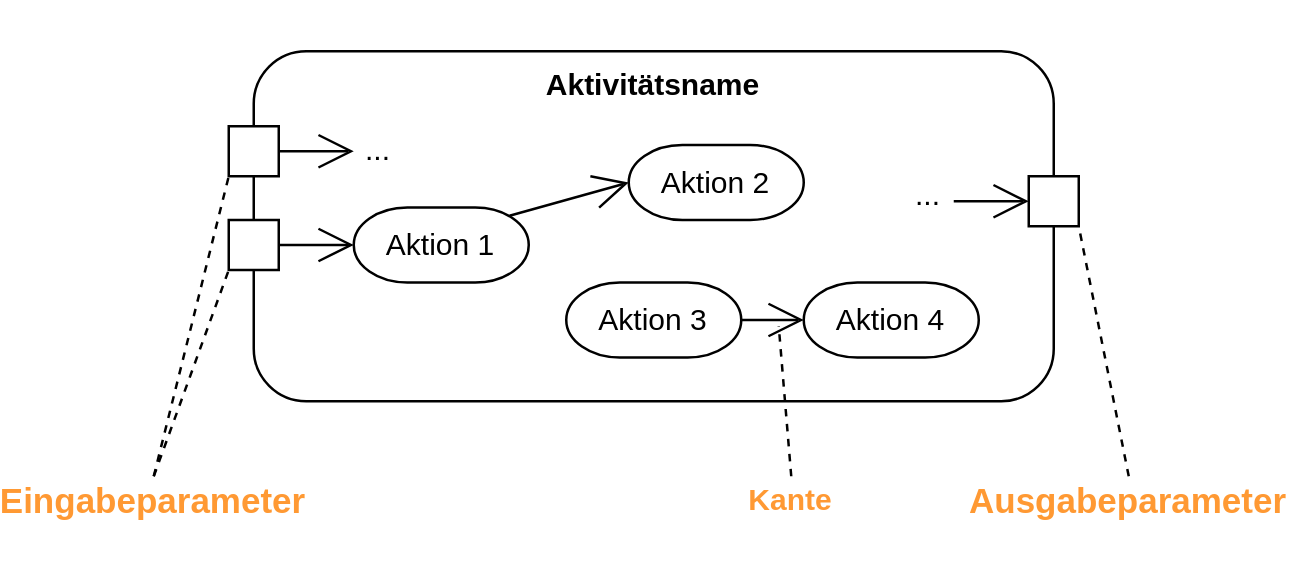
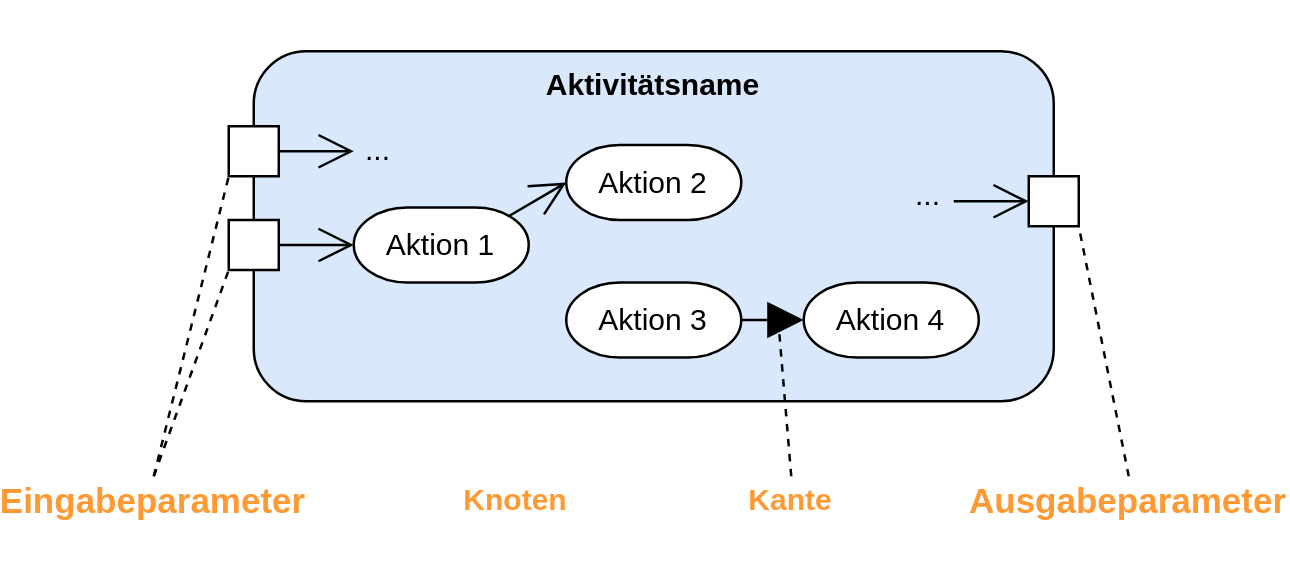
node "Aktion 2": moved (716, 183) -> (654, 183)
node "Aktivitätsname": fillcolor #ffffff -> #dae8fc
edge "Aktion 3" -> "Aktion 4": arrowhead open -> block
node "Knoten": added
